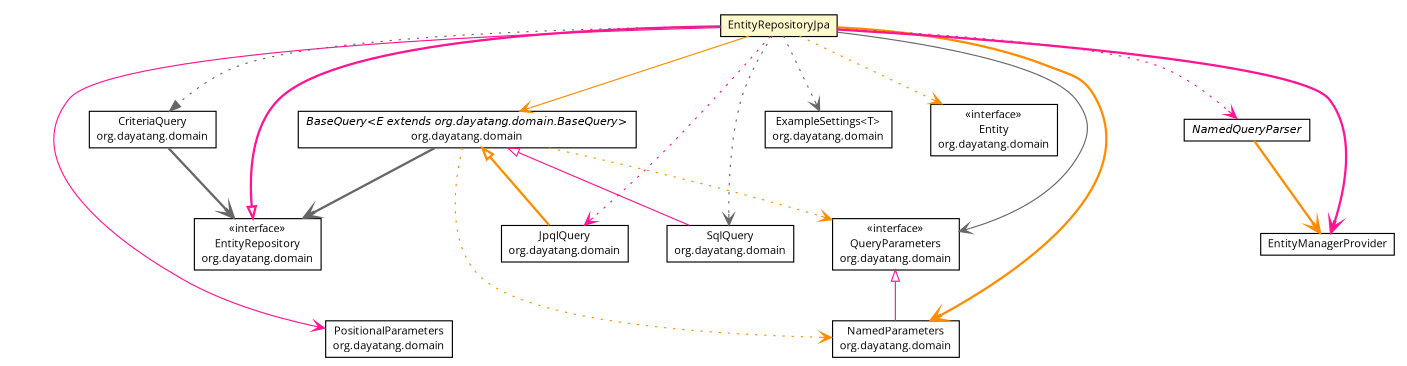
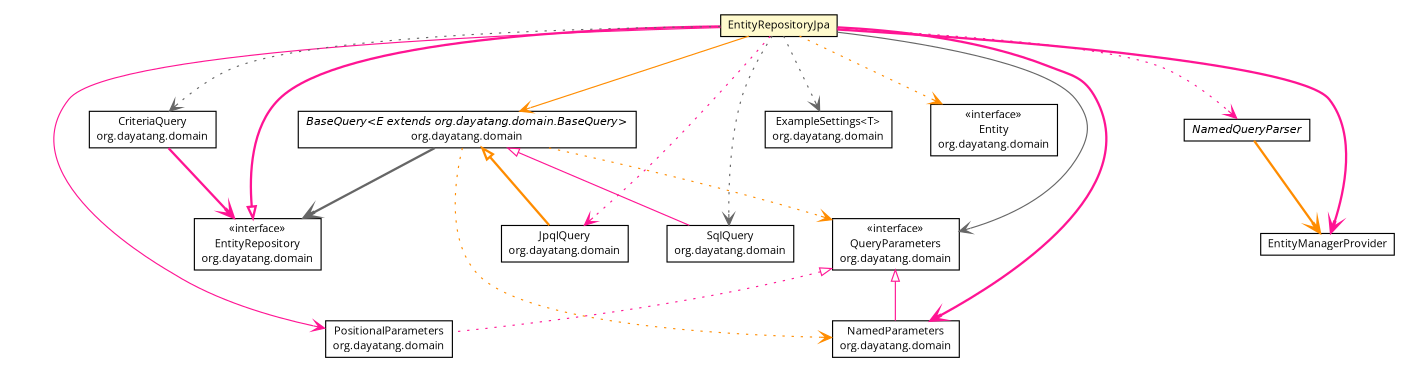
edge "EntityRepositoryJpa" -> "CriteriaQuery": arrowhead normal -> open
edge "EntityRepositoryJpa" -> "NamedParameters": color darkorange -> deeppink
edge "CriteriaQuery" -> "EntityRepository": color gray40 -> deeppink
edge "PositionalParameters" -> "QueryParameters": added
